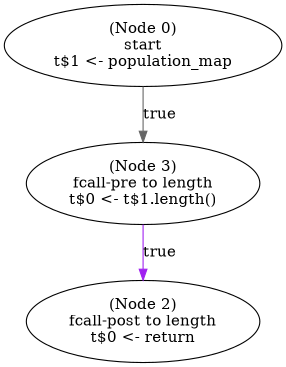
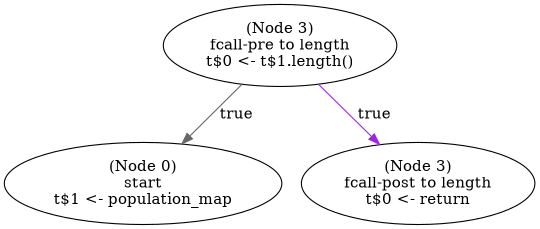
edge "(Node 0) start t$1 <- population_map" -> "(Node 3) fcall-pre to length t$0 <- t$1.length()": reversed
node "(Node 2) fcall-post to length t$0 <- return": label "(Node 2) fcall-post to length t$0 <- return" -> "(Node 3) fcall-post to length t$0 <- return"
